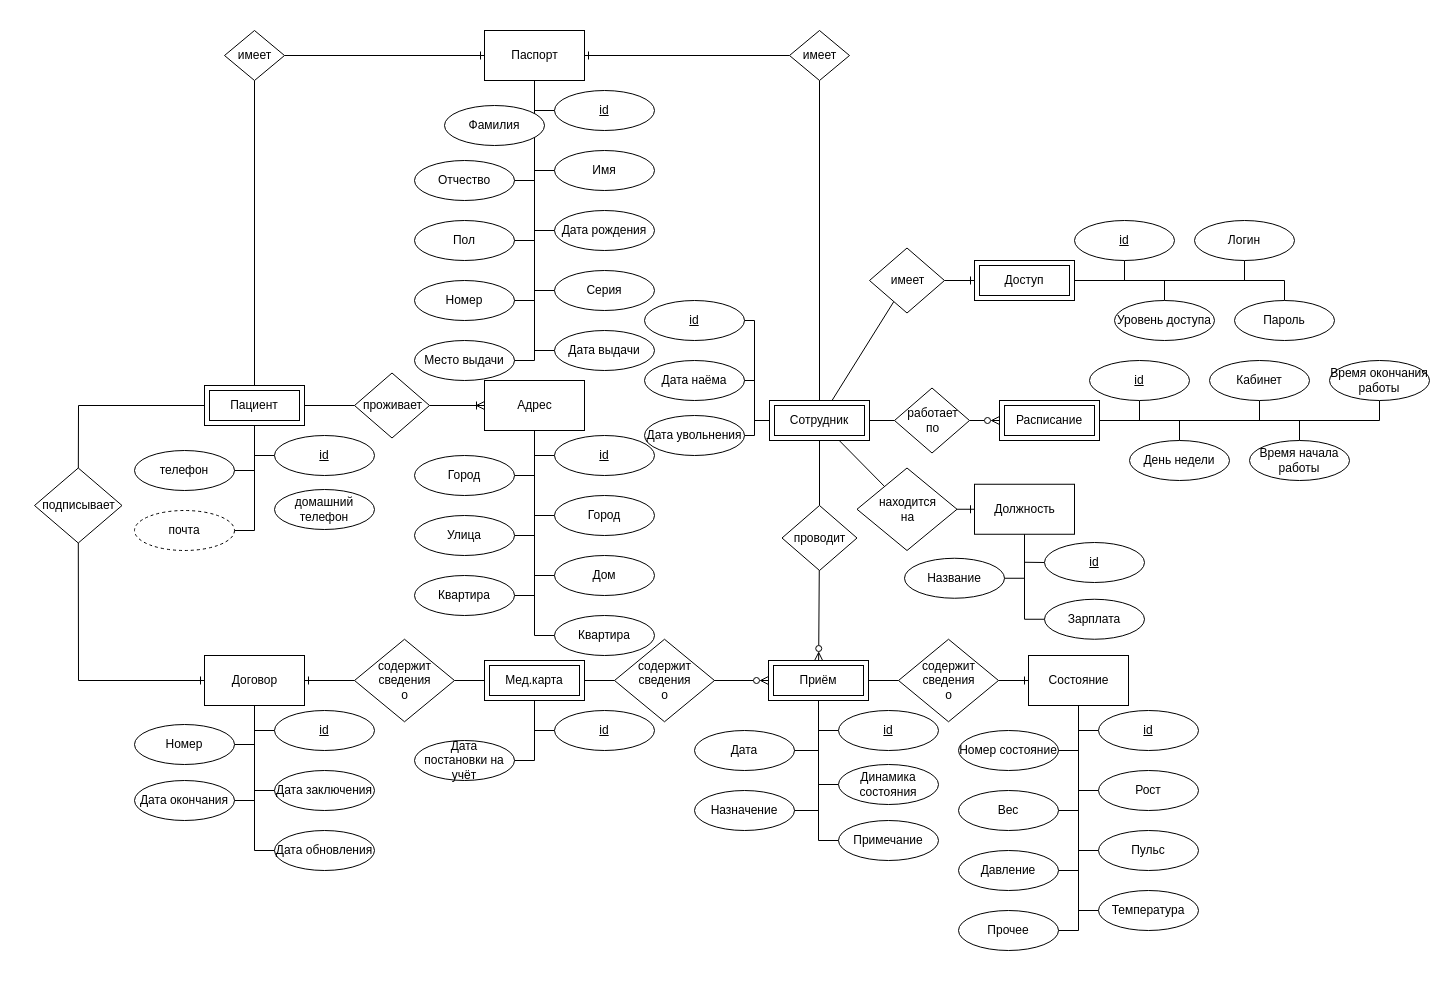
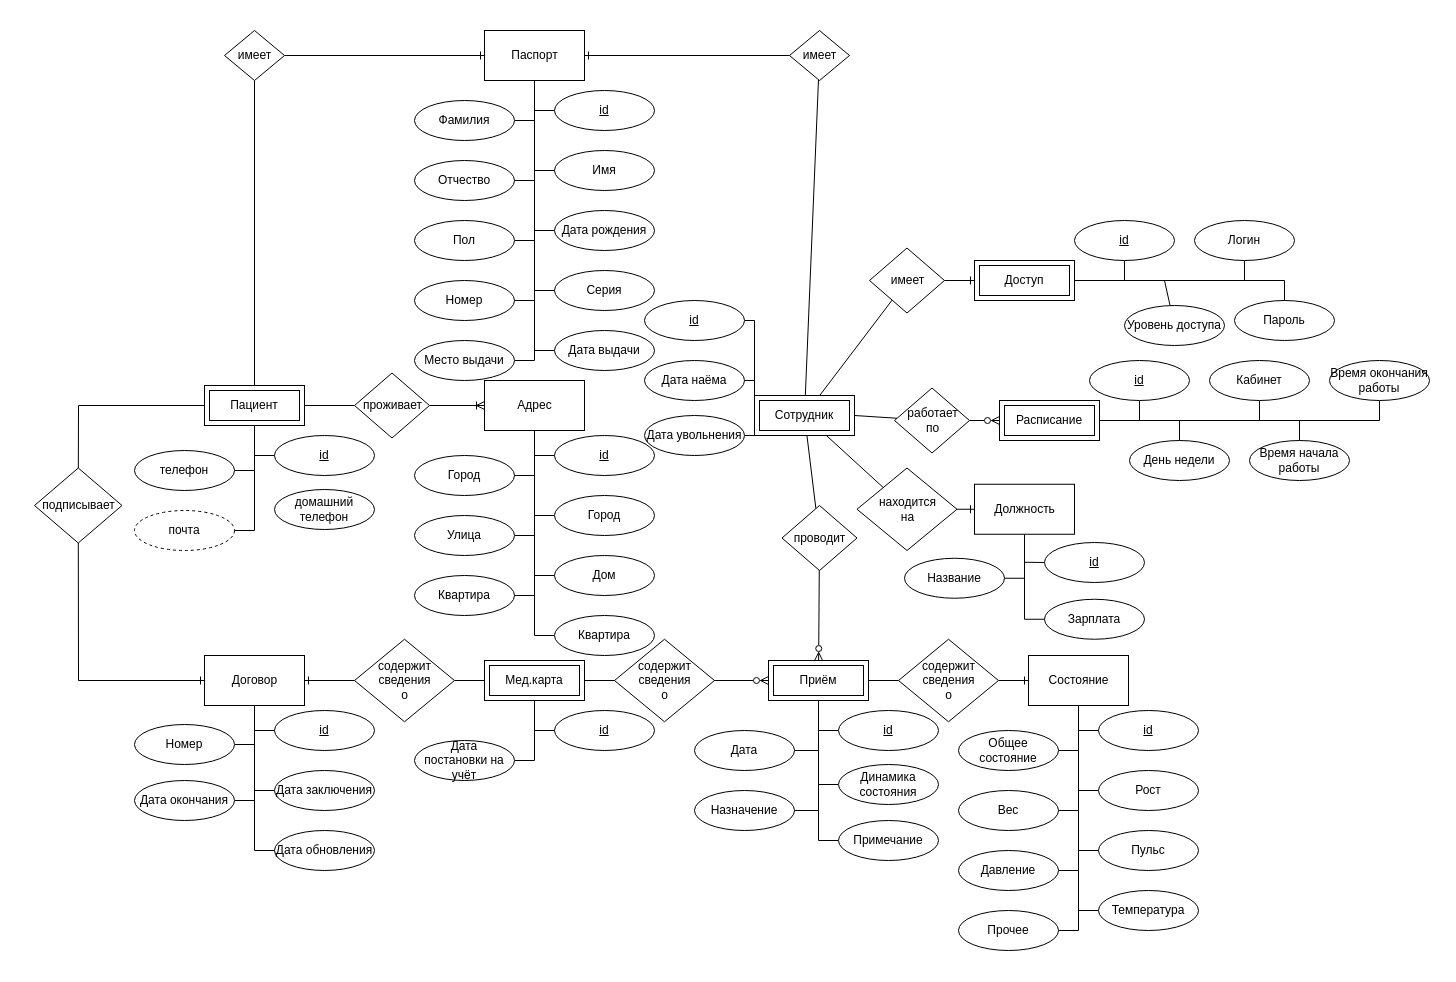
node "Фамилия": moved (495, 126) -> (465, 121)
node "Уровень доступа": moved (1165, 321) -> (1175, 326)
node "Сотрудник": moved (820, 421) -> (805, 416)
node "Номер состояние": label "Номер состояние" -> "Общее состояние"
